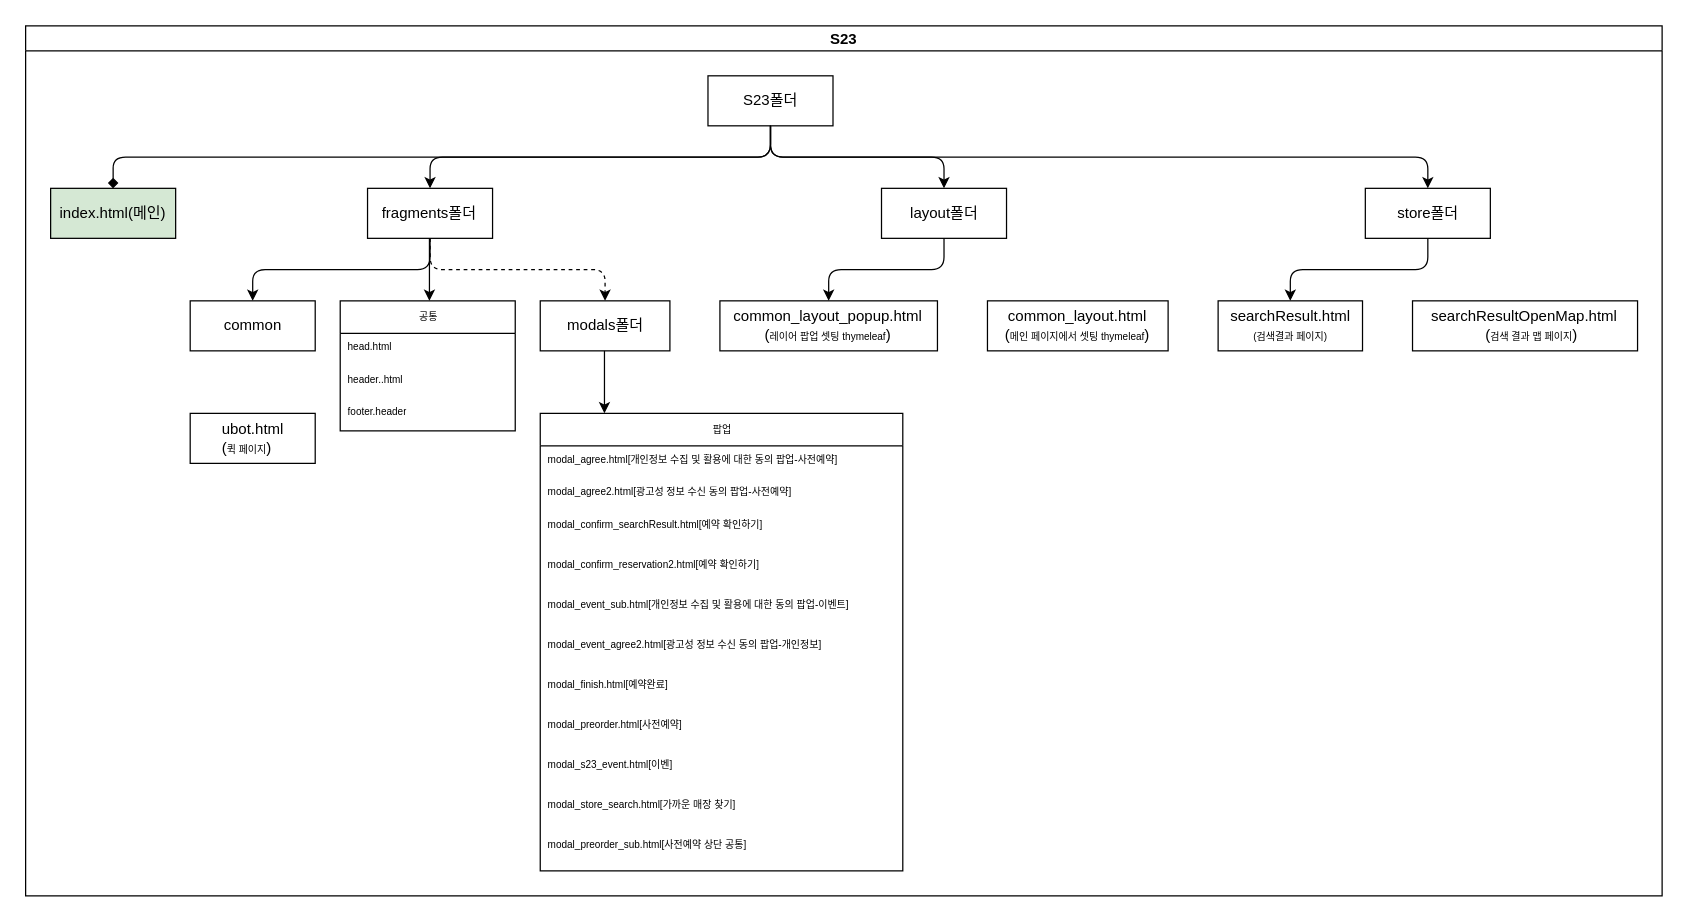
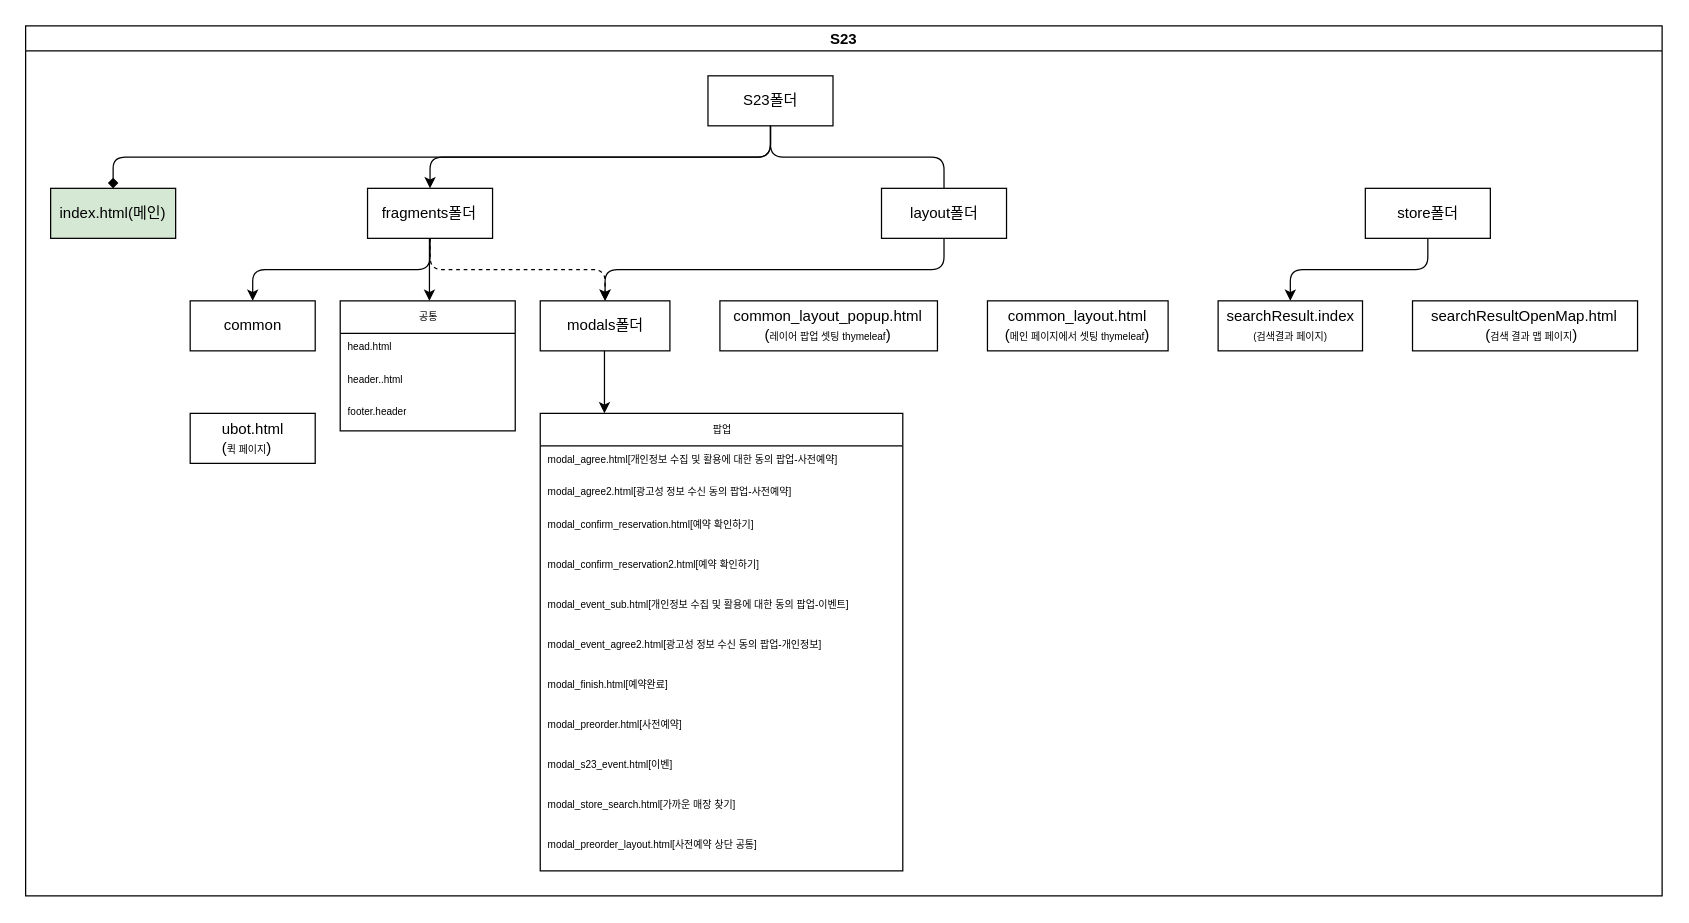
edge "S23폴더" -> "store폴더": removed
edge "S23폴더" -> "layout폴더": arrowhead classic -> none
edge "layout폴더" -> "common_layout_popup.html (레이어 팝업 셋팅 thymeleaf)": now "layout폴더" -> "modals폴더"
node "searchResult.html (검색결과 페이지)": label "searchResult.html (검색결과 페이지)" -> "searchResult.index (검색결과 페이지)"
node "modal_confirm_searchResult.html[예약 확인하기]": label "modal_confirm_searchResult.html[예약 확인하기]" -> "modal_confirm_reservation.html[예약 확인하기]"
node "modal_preorder_sub.html[사전예약 상단 공통]": label "modal_preorder_sub.html[사전예약 상단 공통]" -> "modal_preorder_layout.html[사전예약 상단 공통]"
